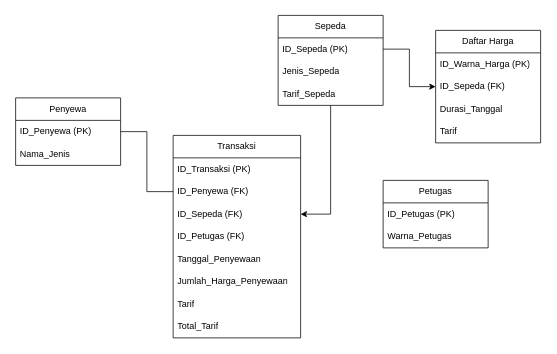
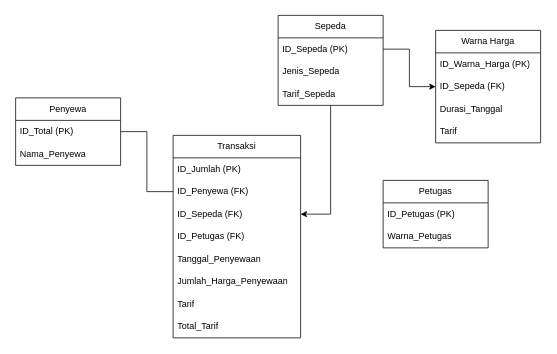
node "Daftar Harga": label "Daftar Harga" -> "Warna Harga"
node "ID_Penyewa (PK)": label "ID_Penyewa (PK)" -> "ID_Total (PK)"
node "Nama_Jenis": label "Nama_Jenis" -> "Nama_Penyewa"
node "ID_Transaksi (PK)": label "ID_Transaksi (PK)" -> "ID_Jumlah (PK)"
